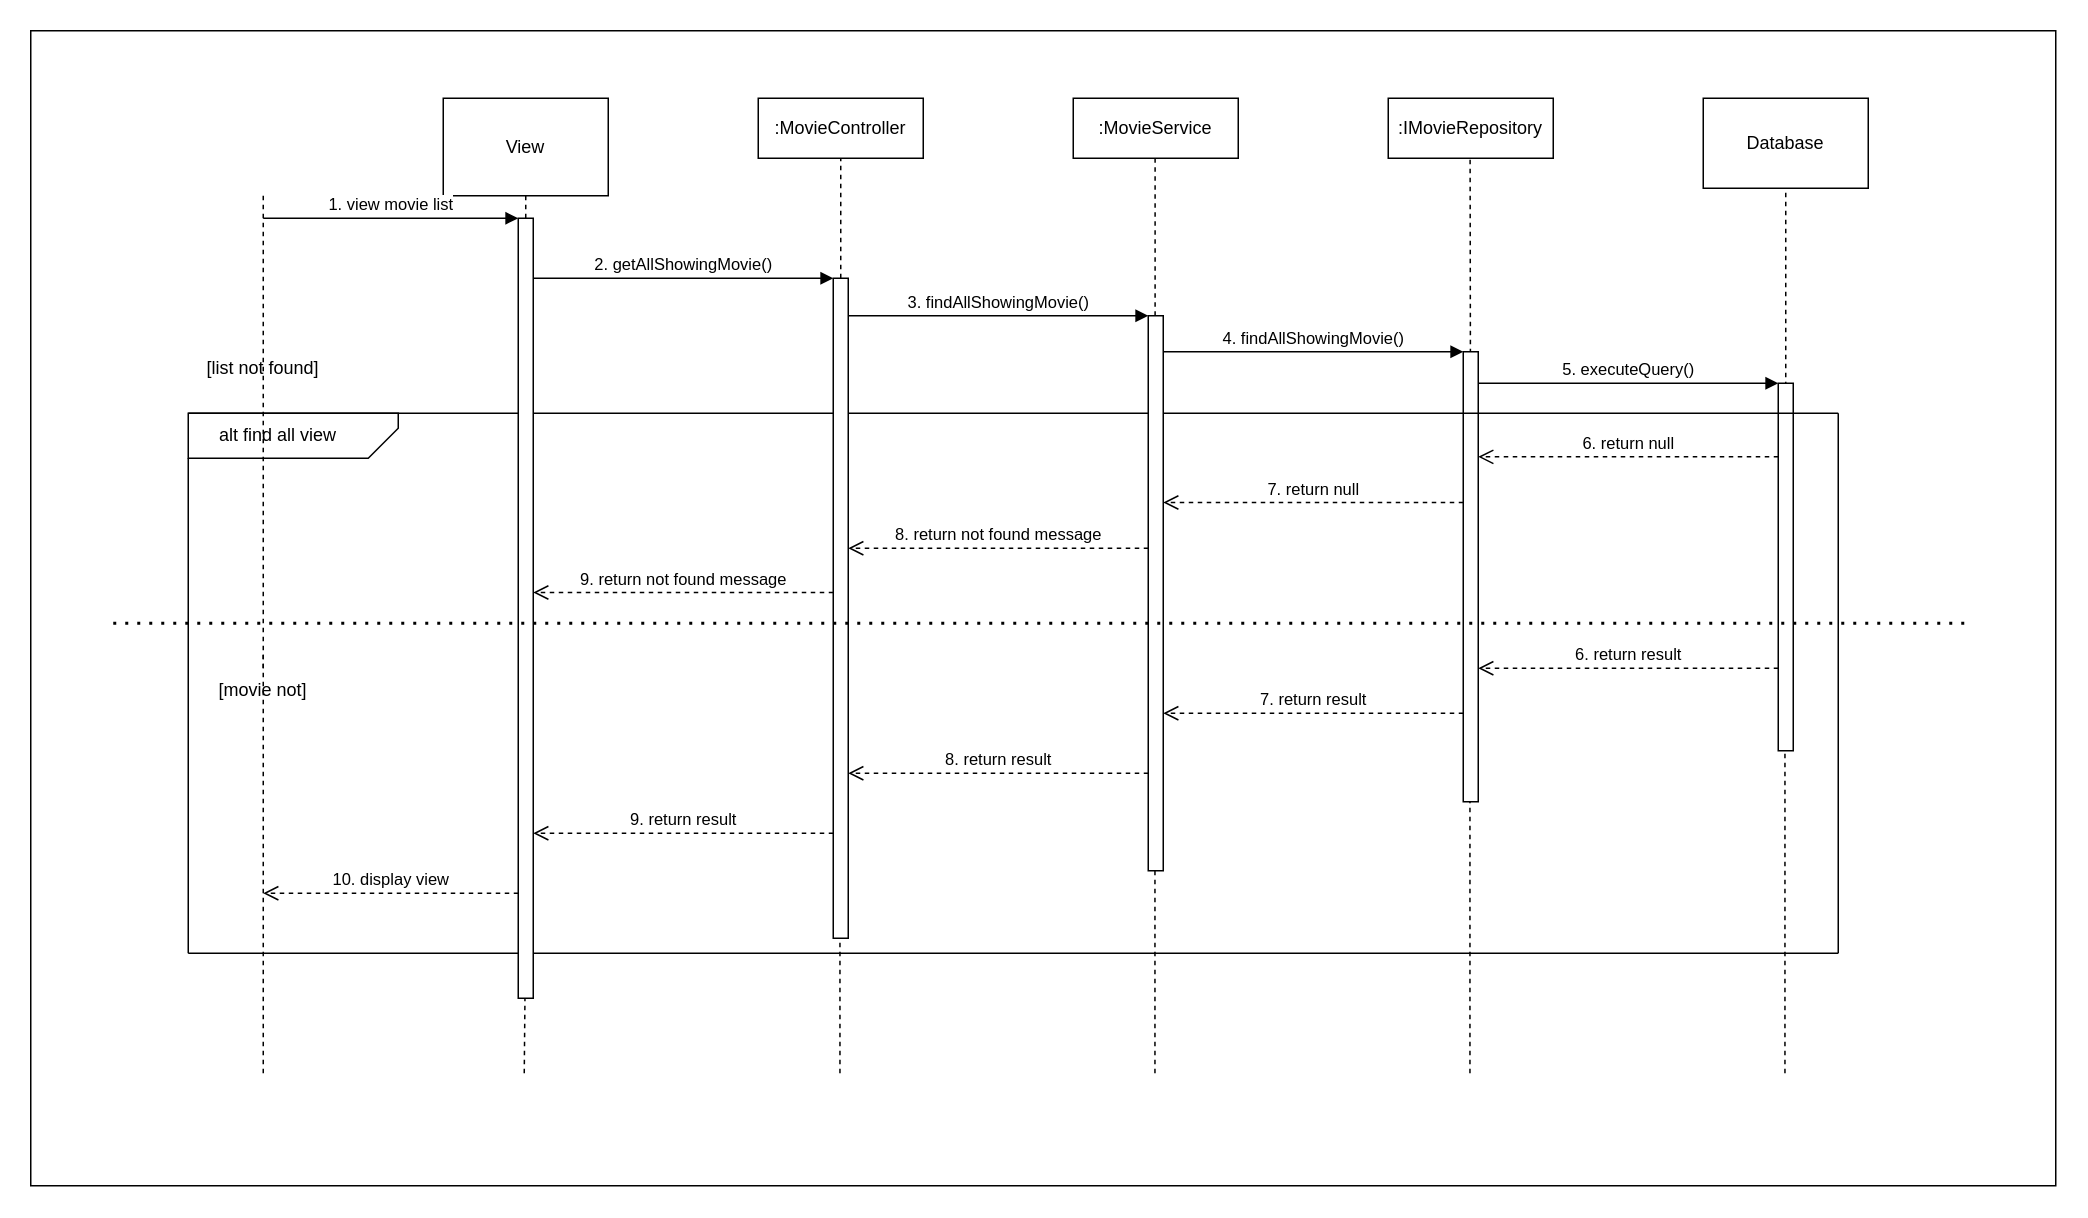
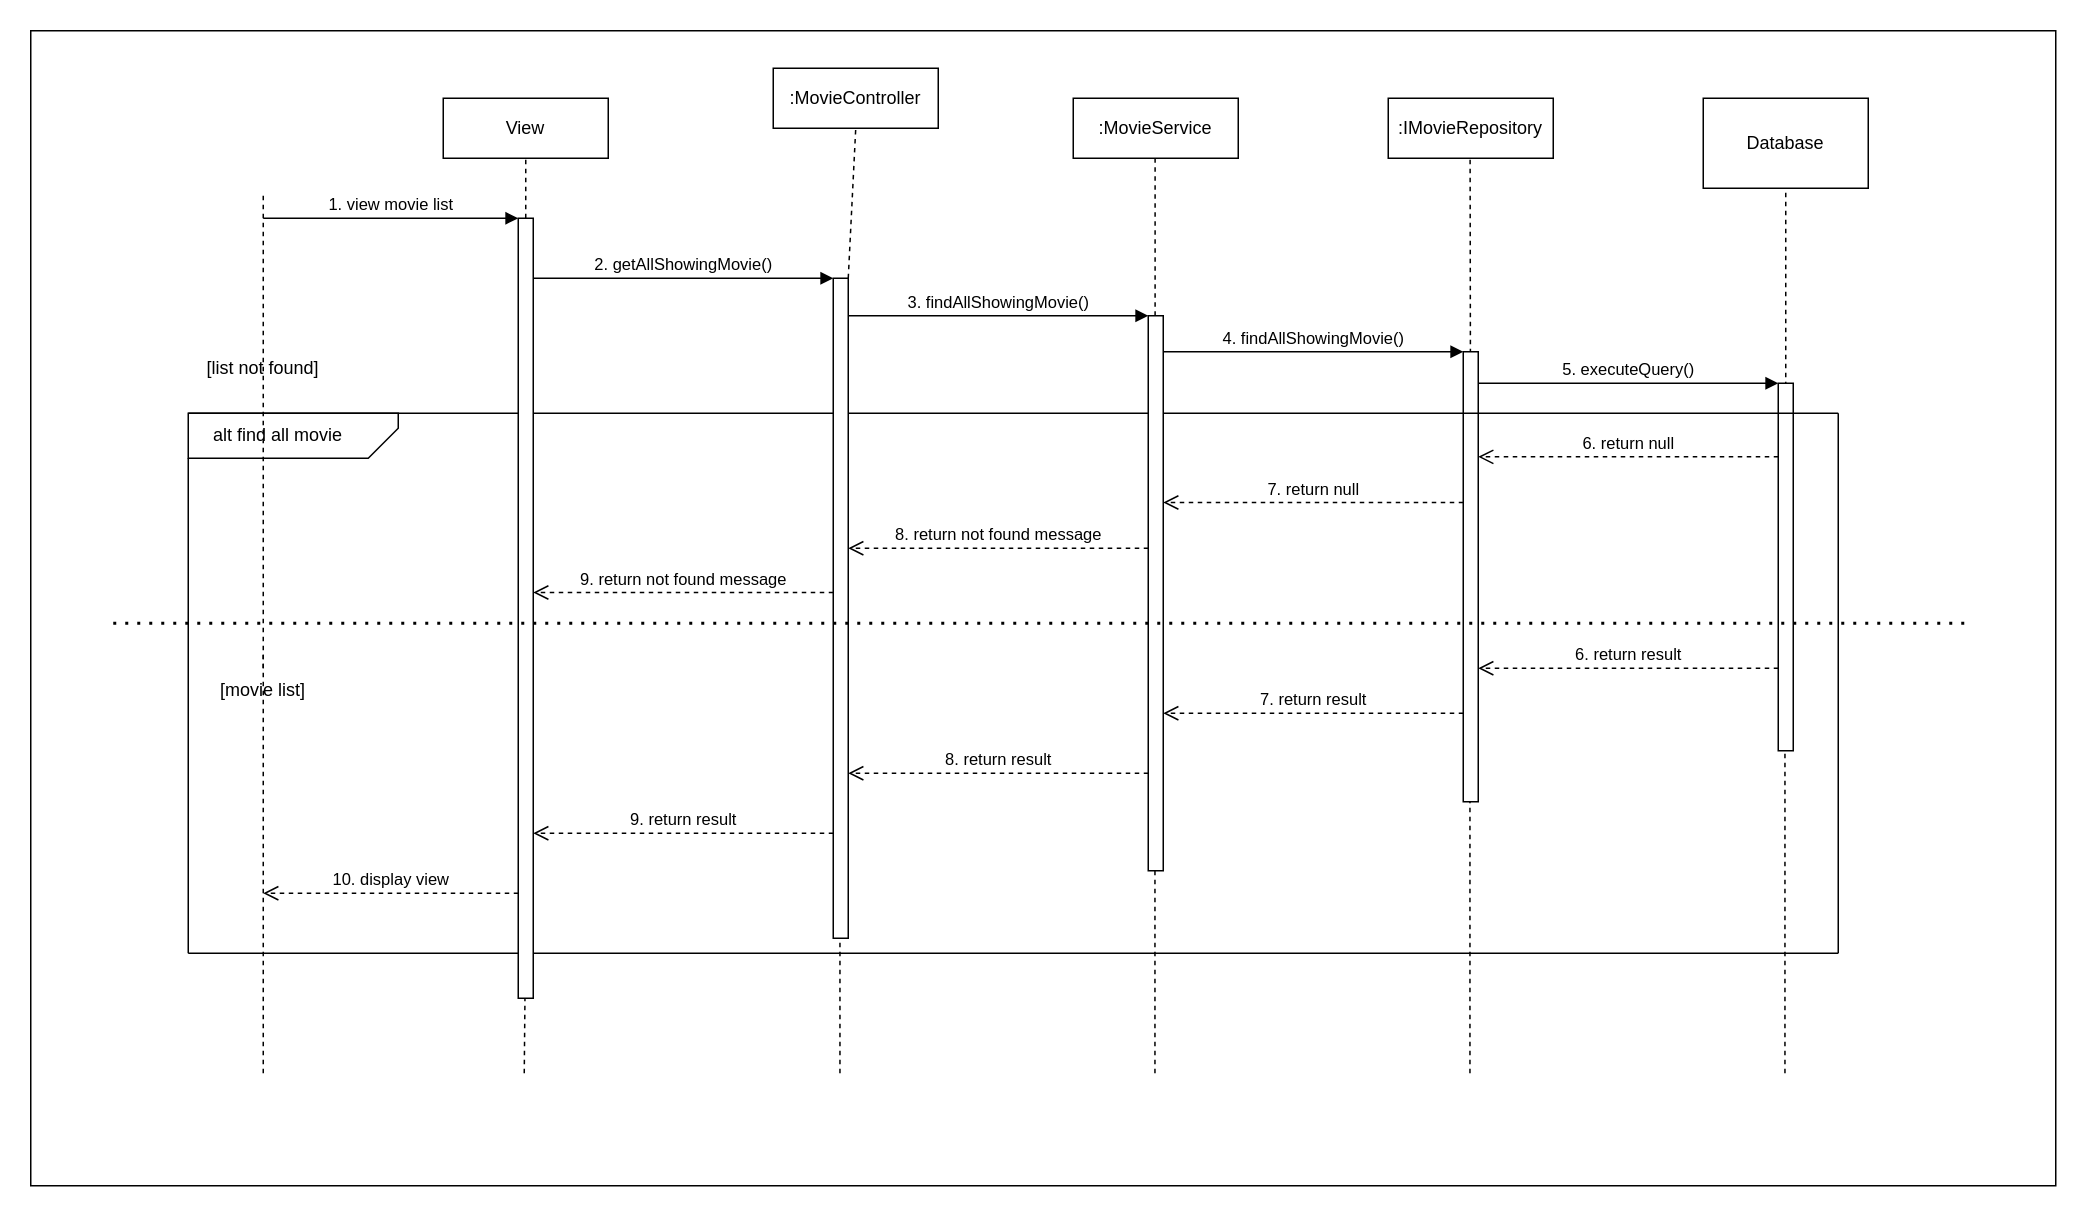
node ":MovieController": moved (841, 128) -> (856, 98)
node "View": size 165x98 -> 165x60
node "alt find all view": label "alt find all view" -> "alt find all movie"
node "[movie not]": label "[movie not]" -> "[movie list]"
